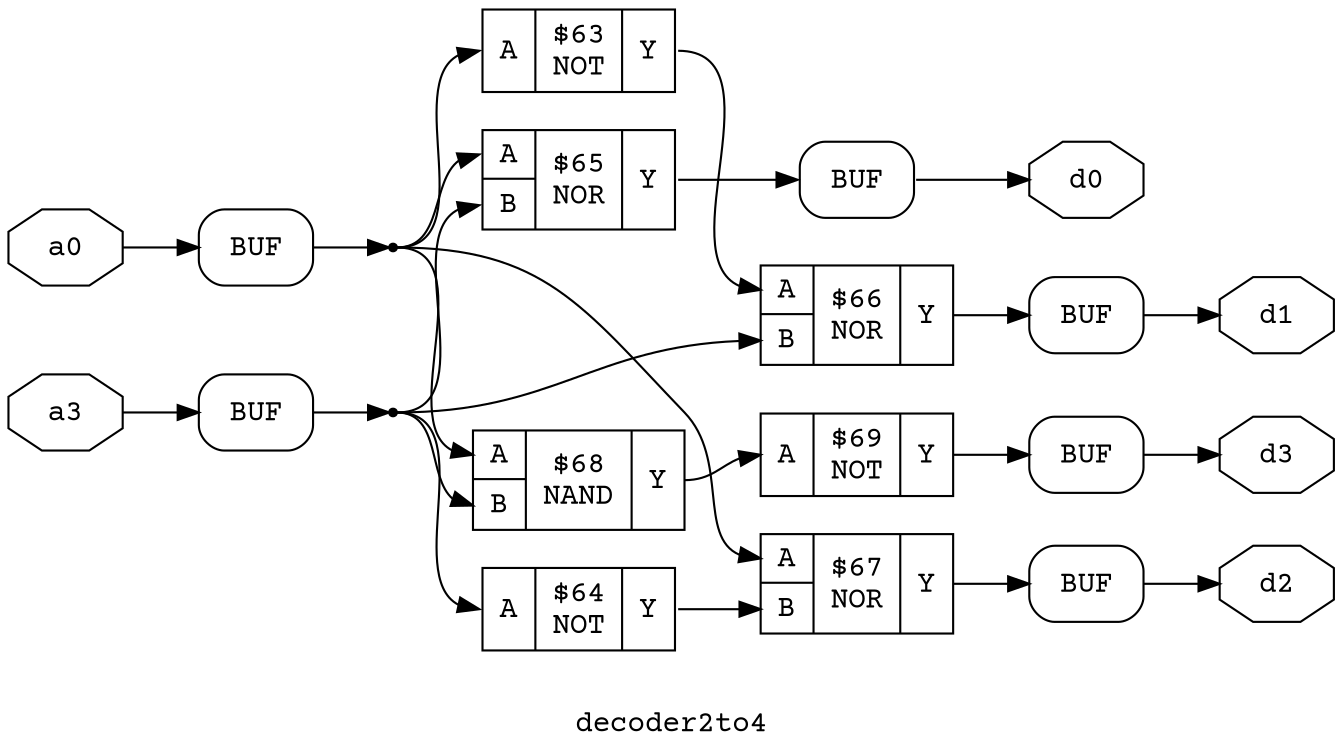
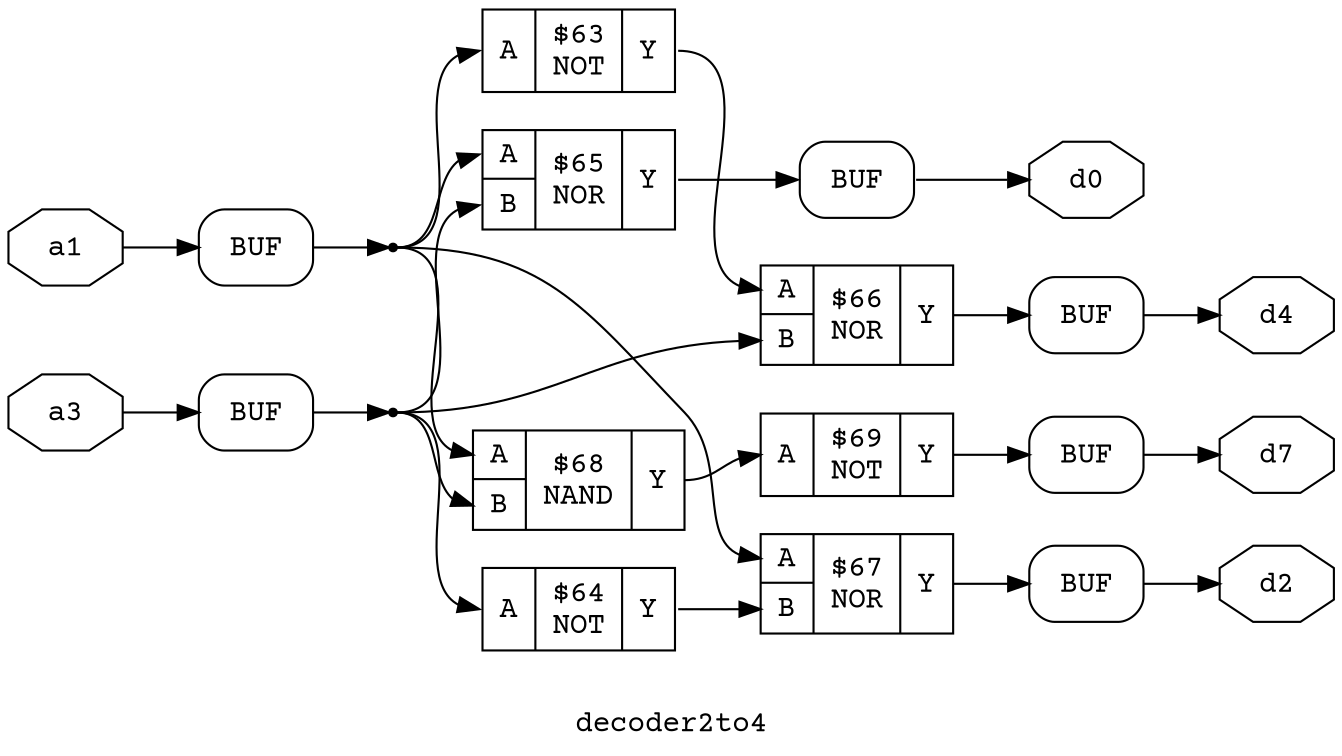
node "a0": label "a0" -> "a1"
node "d1": label "d1" -> "d4"
node "d3": label "d3" -> "d7"
